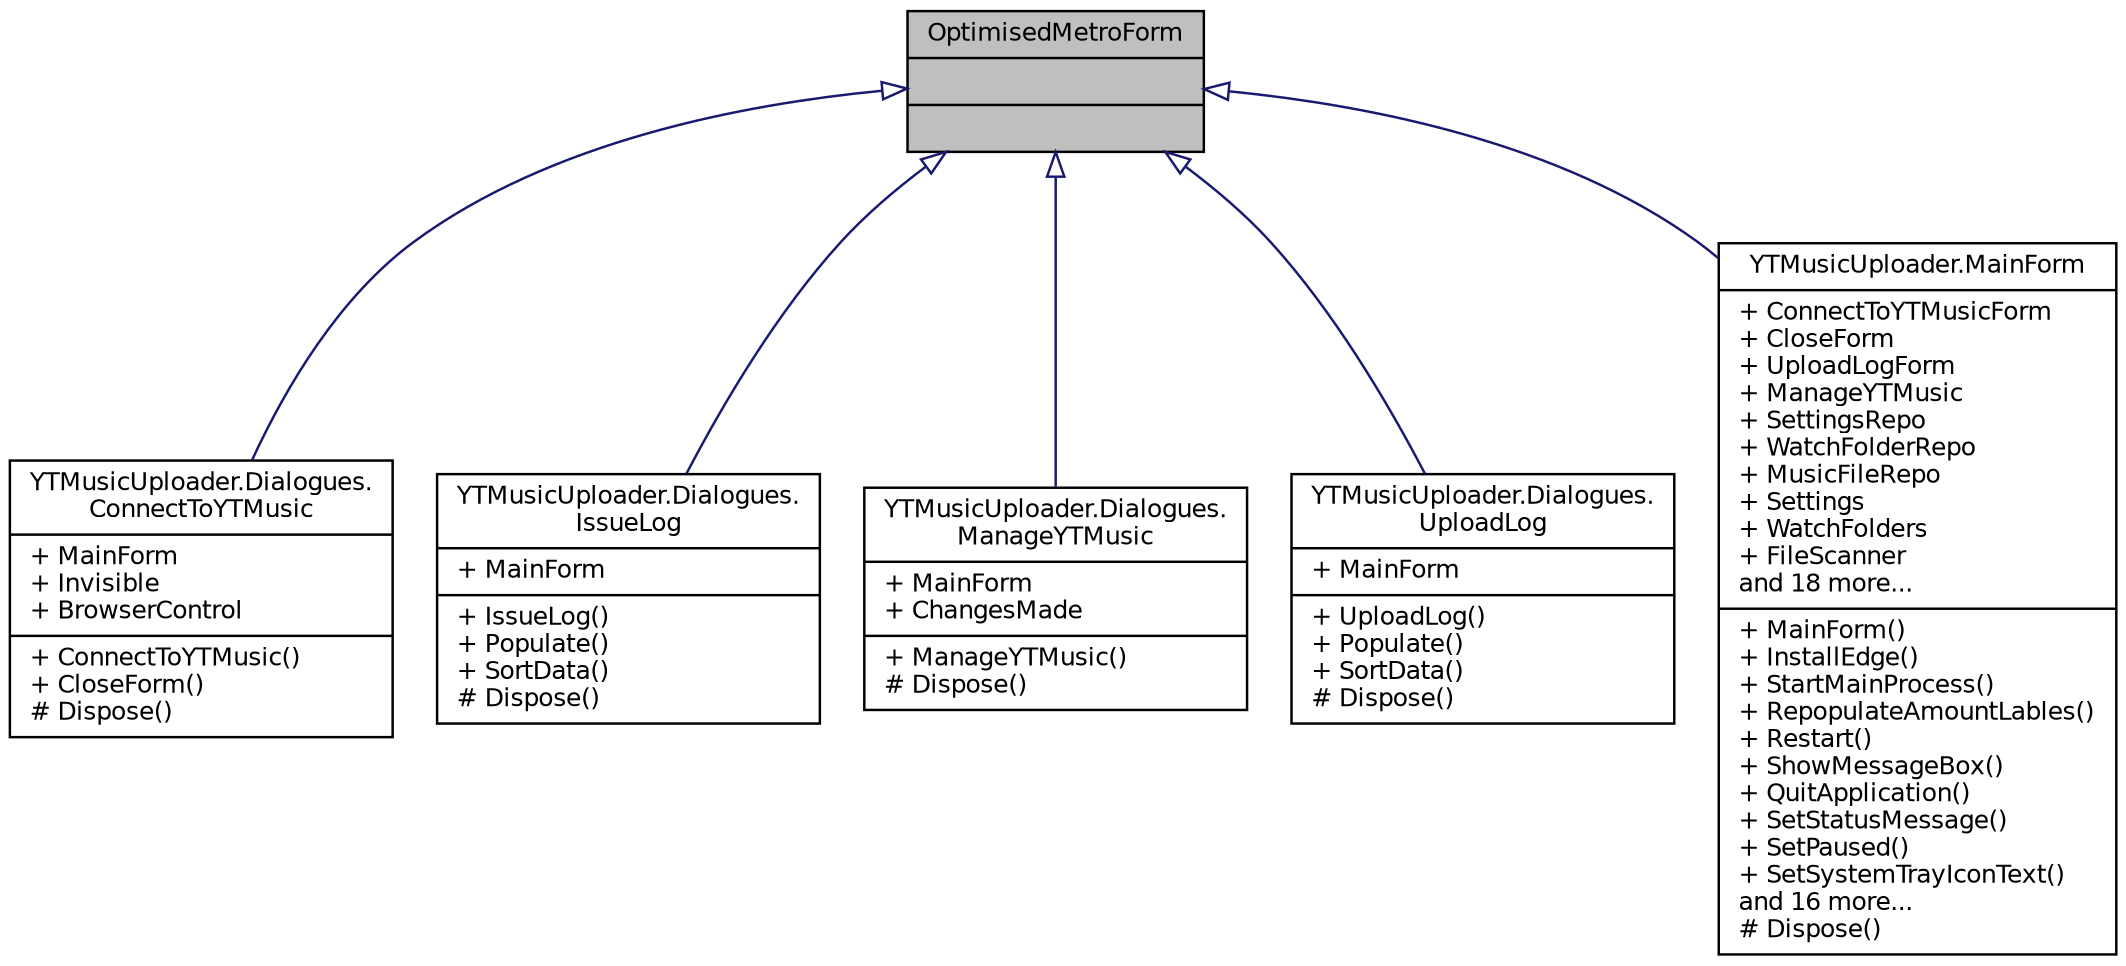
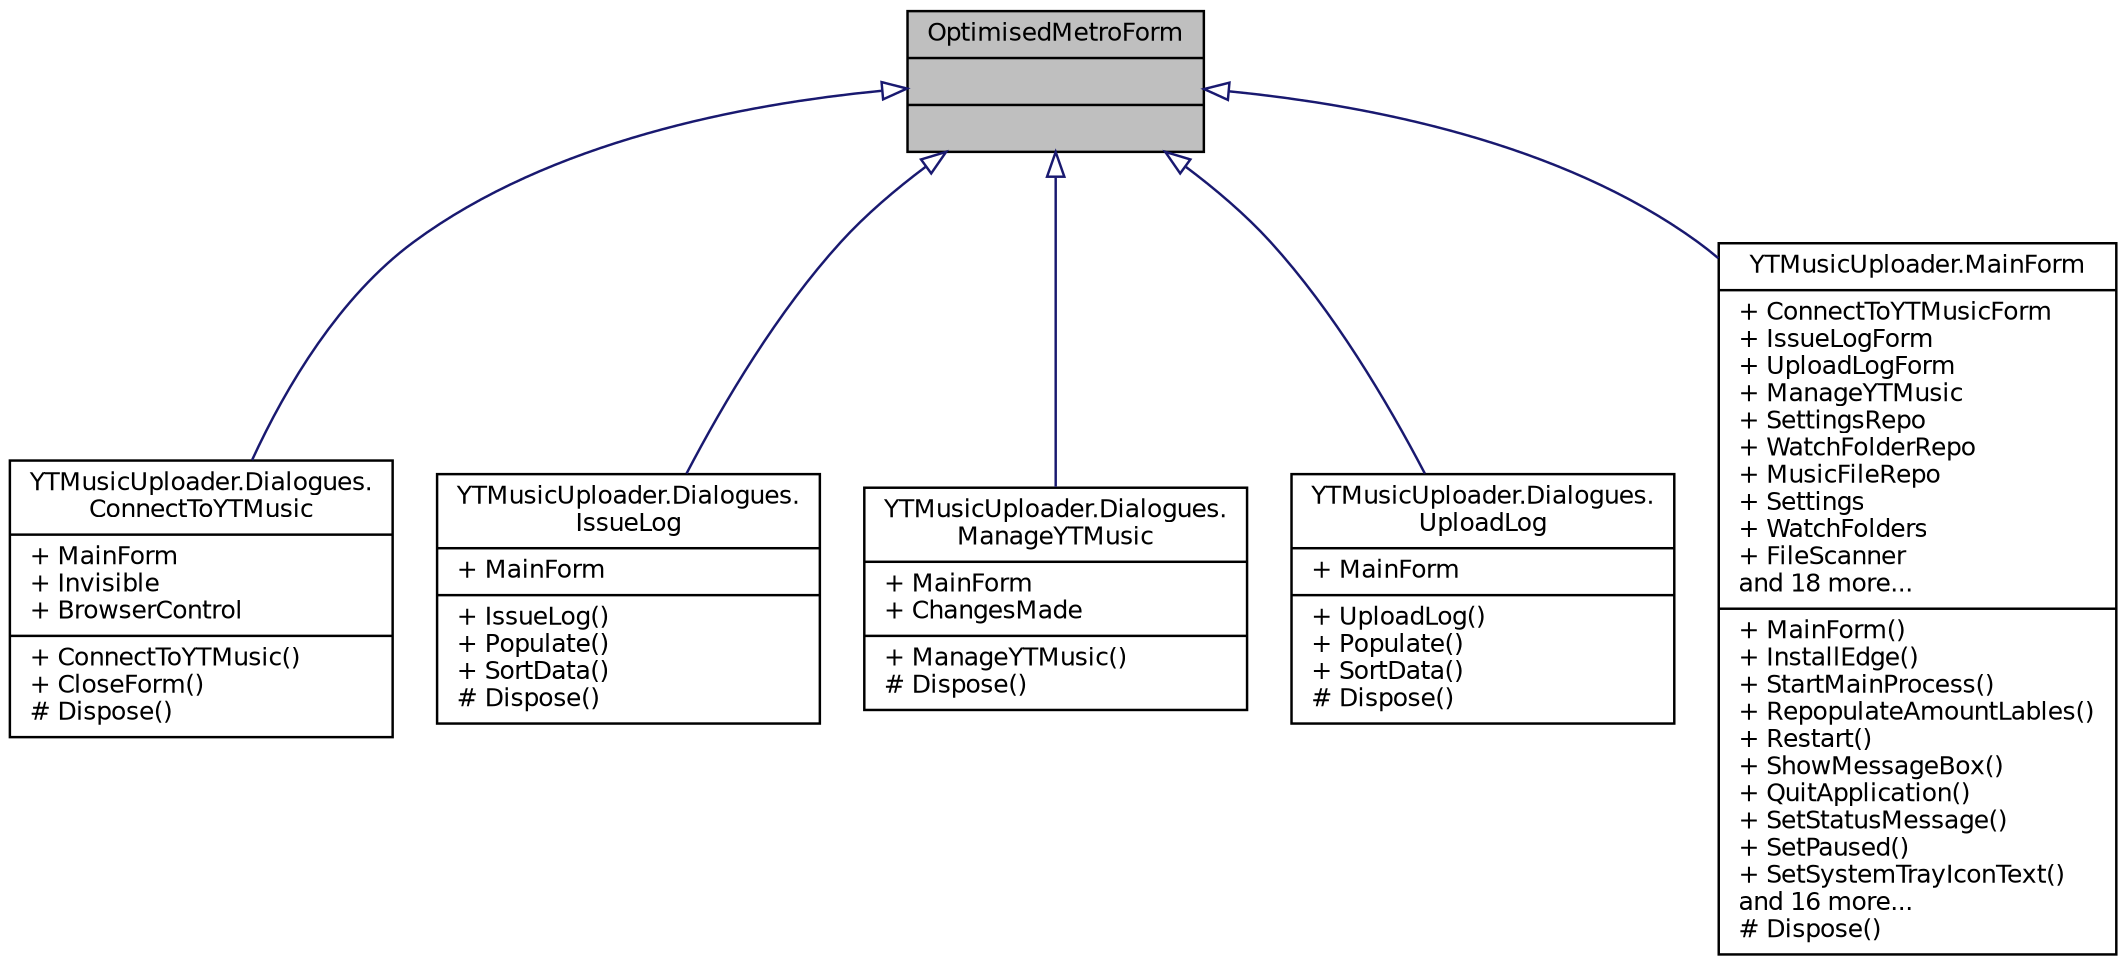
node "YTMusicUploader.MainForm": text "+ CloseForm" -> "+ IssueLogForm"
